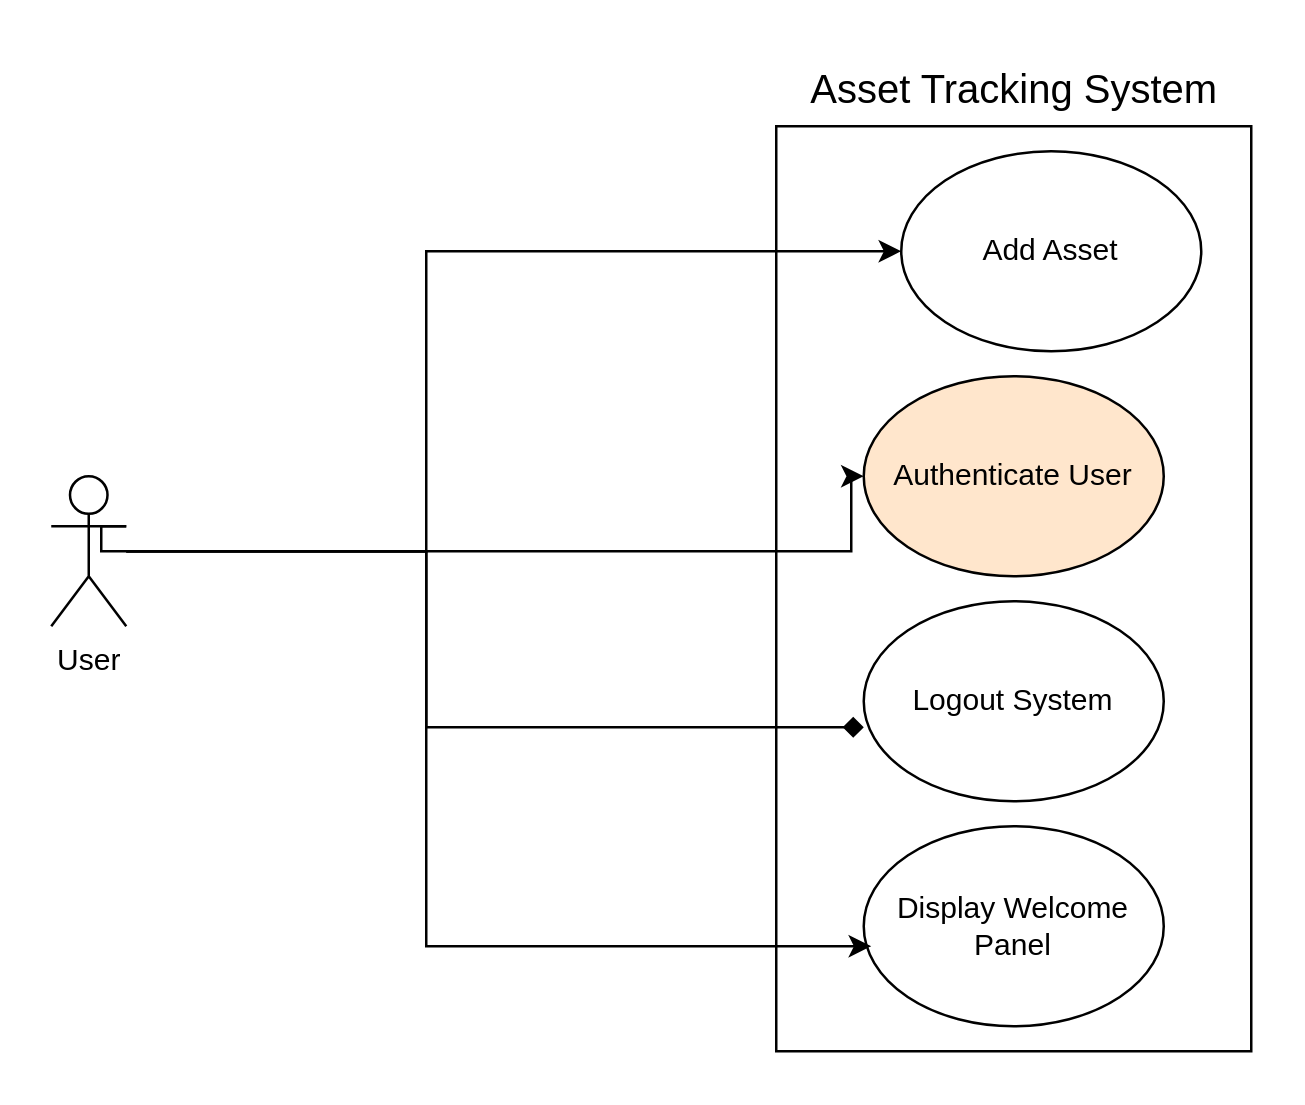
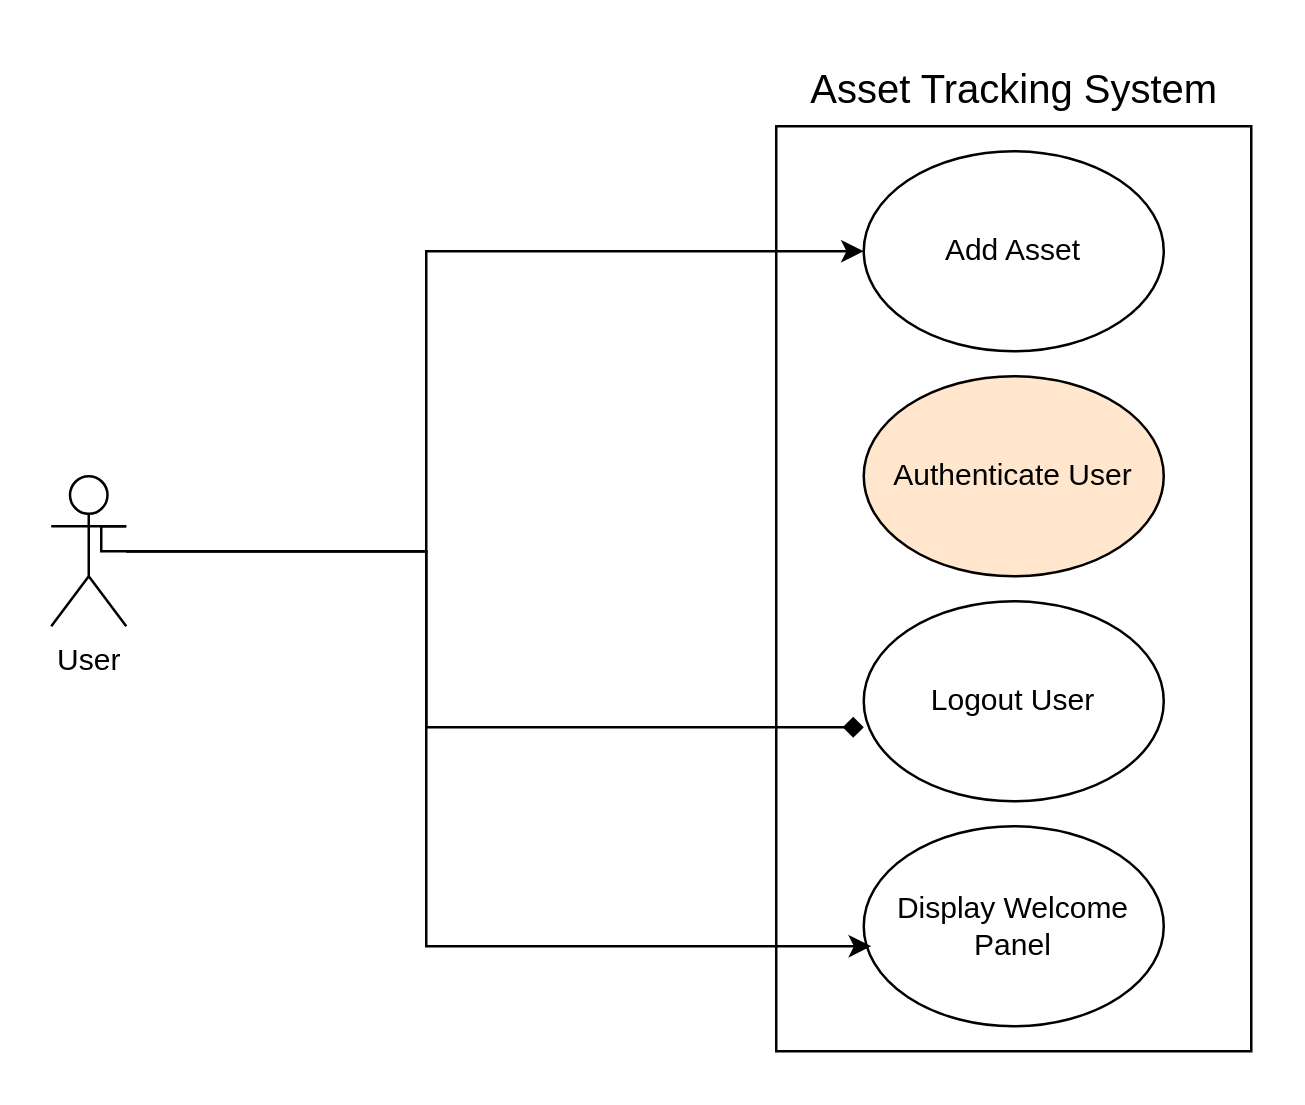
node "Add Asset": moved (1051, 251) -> (1014, 251)
edge "User" -> "Authenticate User": removed
node "Logout System": label "Logout System" -> "Logout User"
